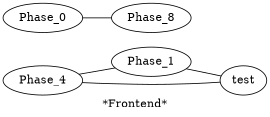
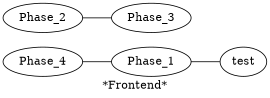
node "Phase_0": label "Phase_0" -> "Phase_2"
node "Phase_8": label "Phase_8" -> "Phase_3"
edge "Phase_4" -- "test": removed
